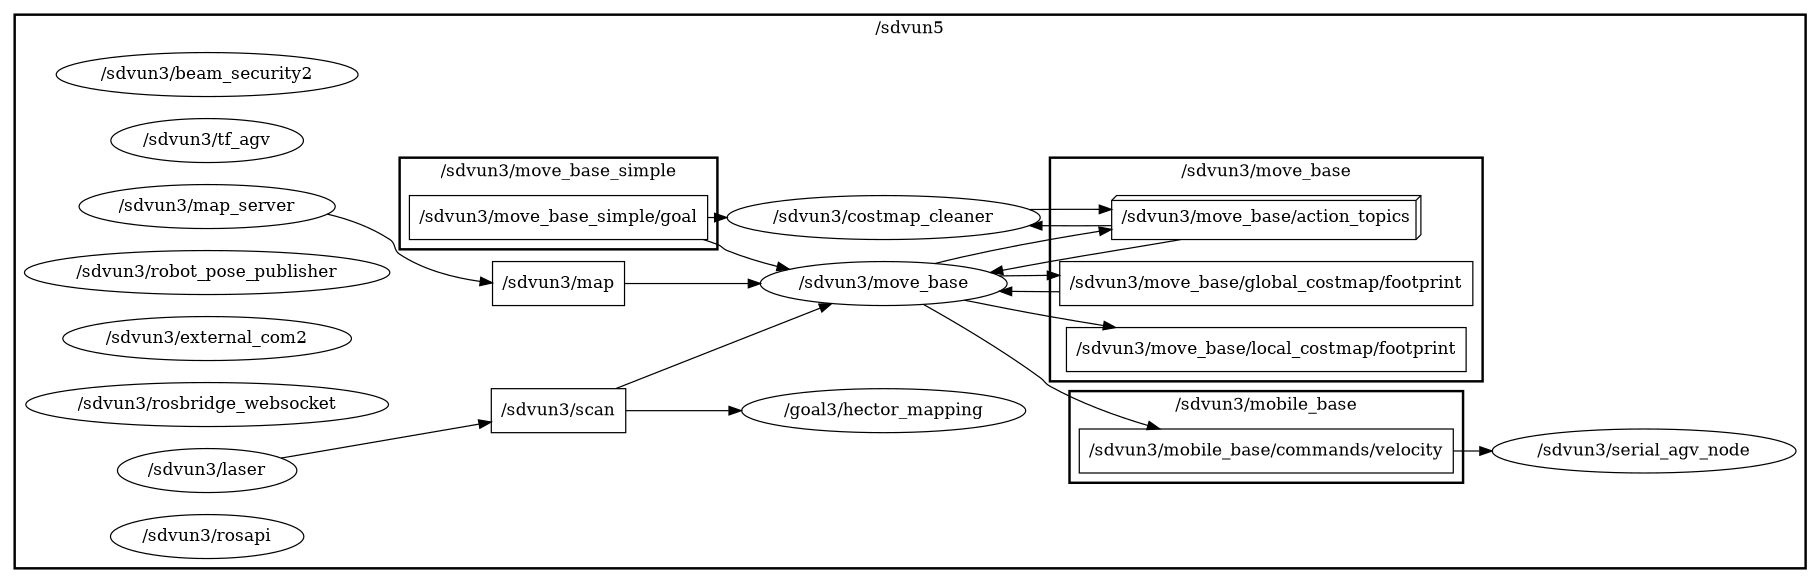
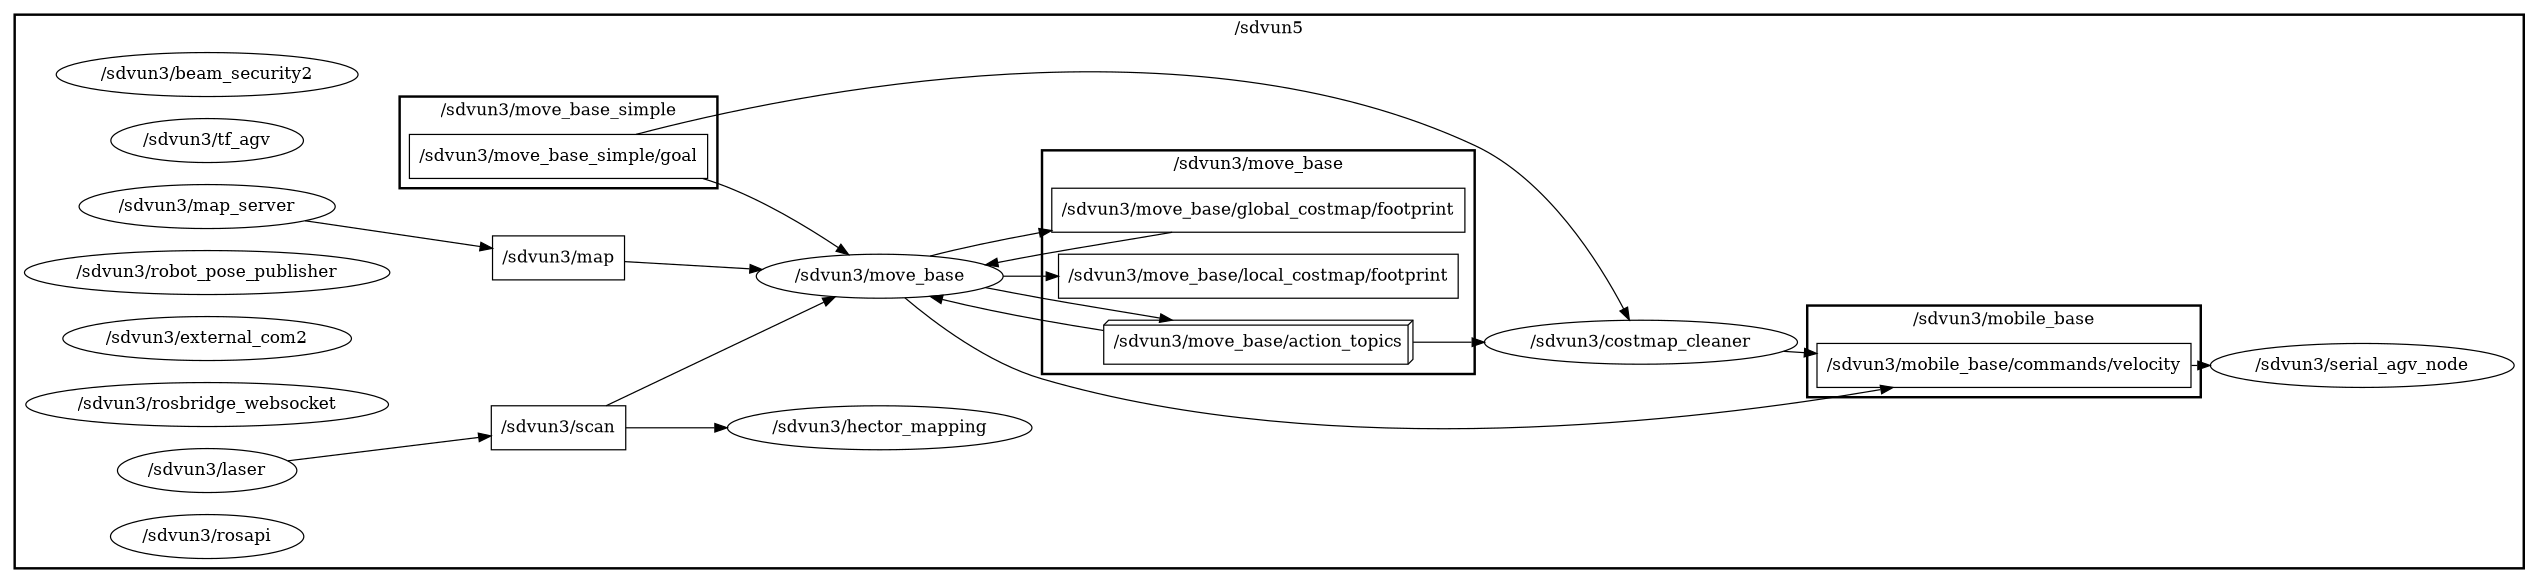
edge "/sdvun3/costmap_cleaner" -> "/sdvun3/move_base/action_topics": now "/sdvun3/costmap_cleaner" -> "/sdvun3/mobile_base/commands/velocity"
node "/goal3/hector_mapping": label "/goal3/hector_mapping" -> "/sdvun3/hector_mapping"
